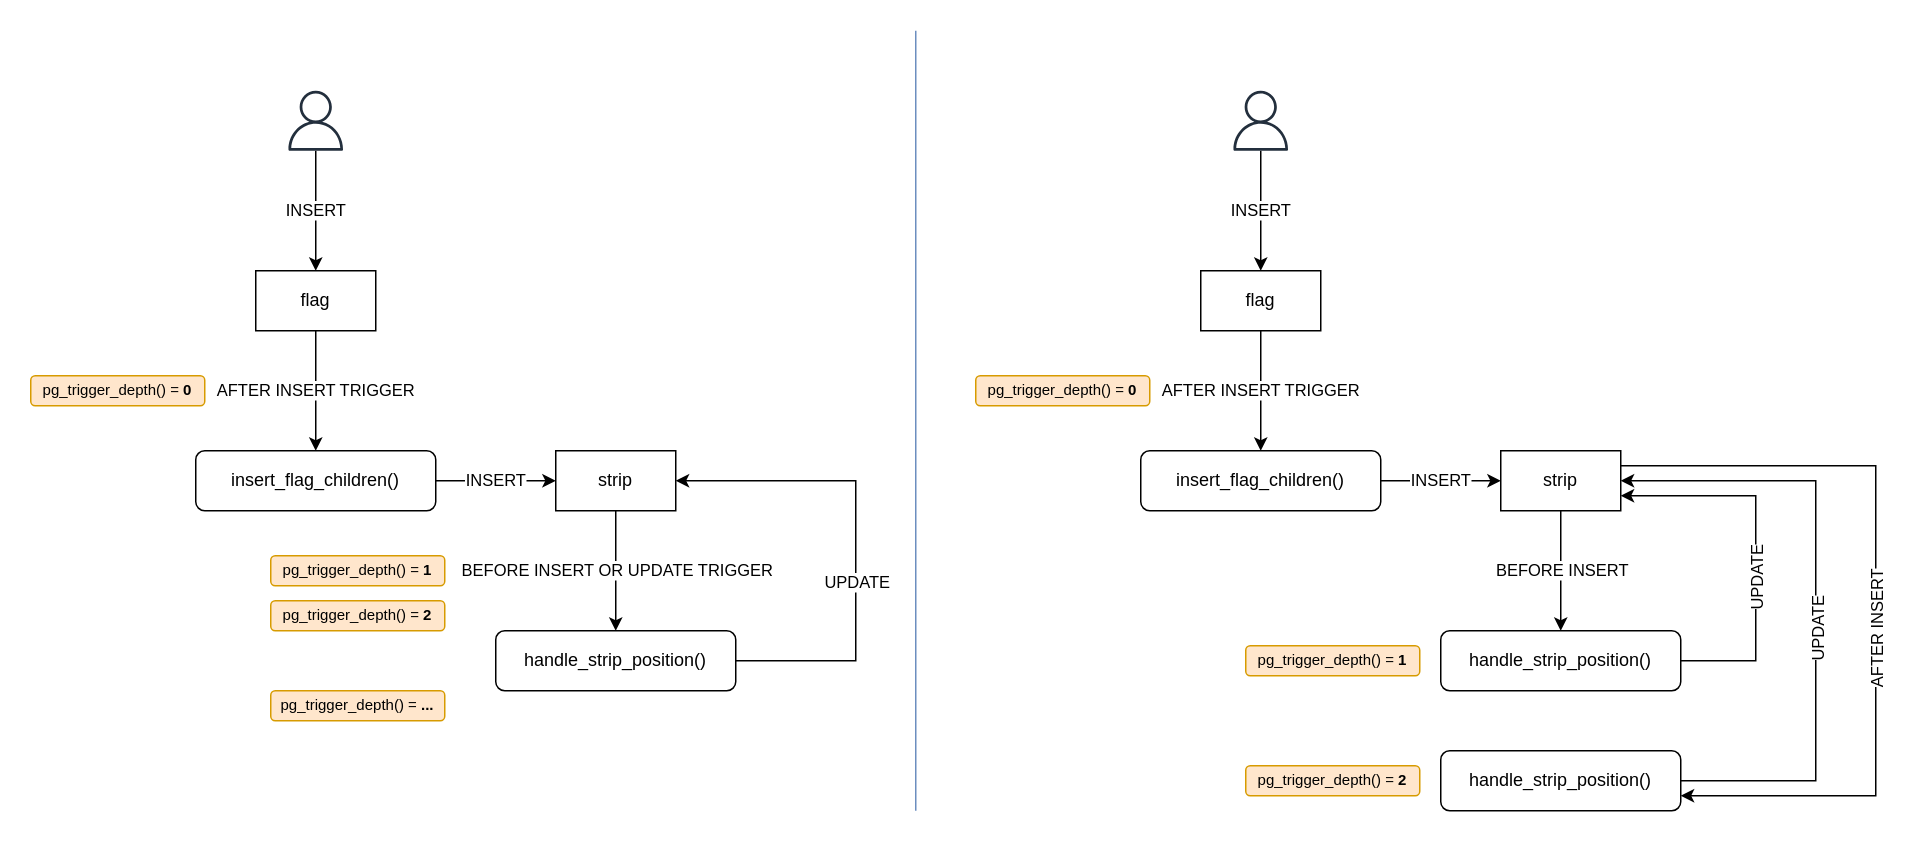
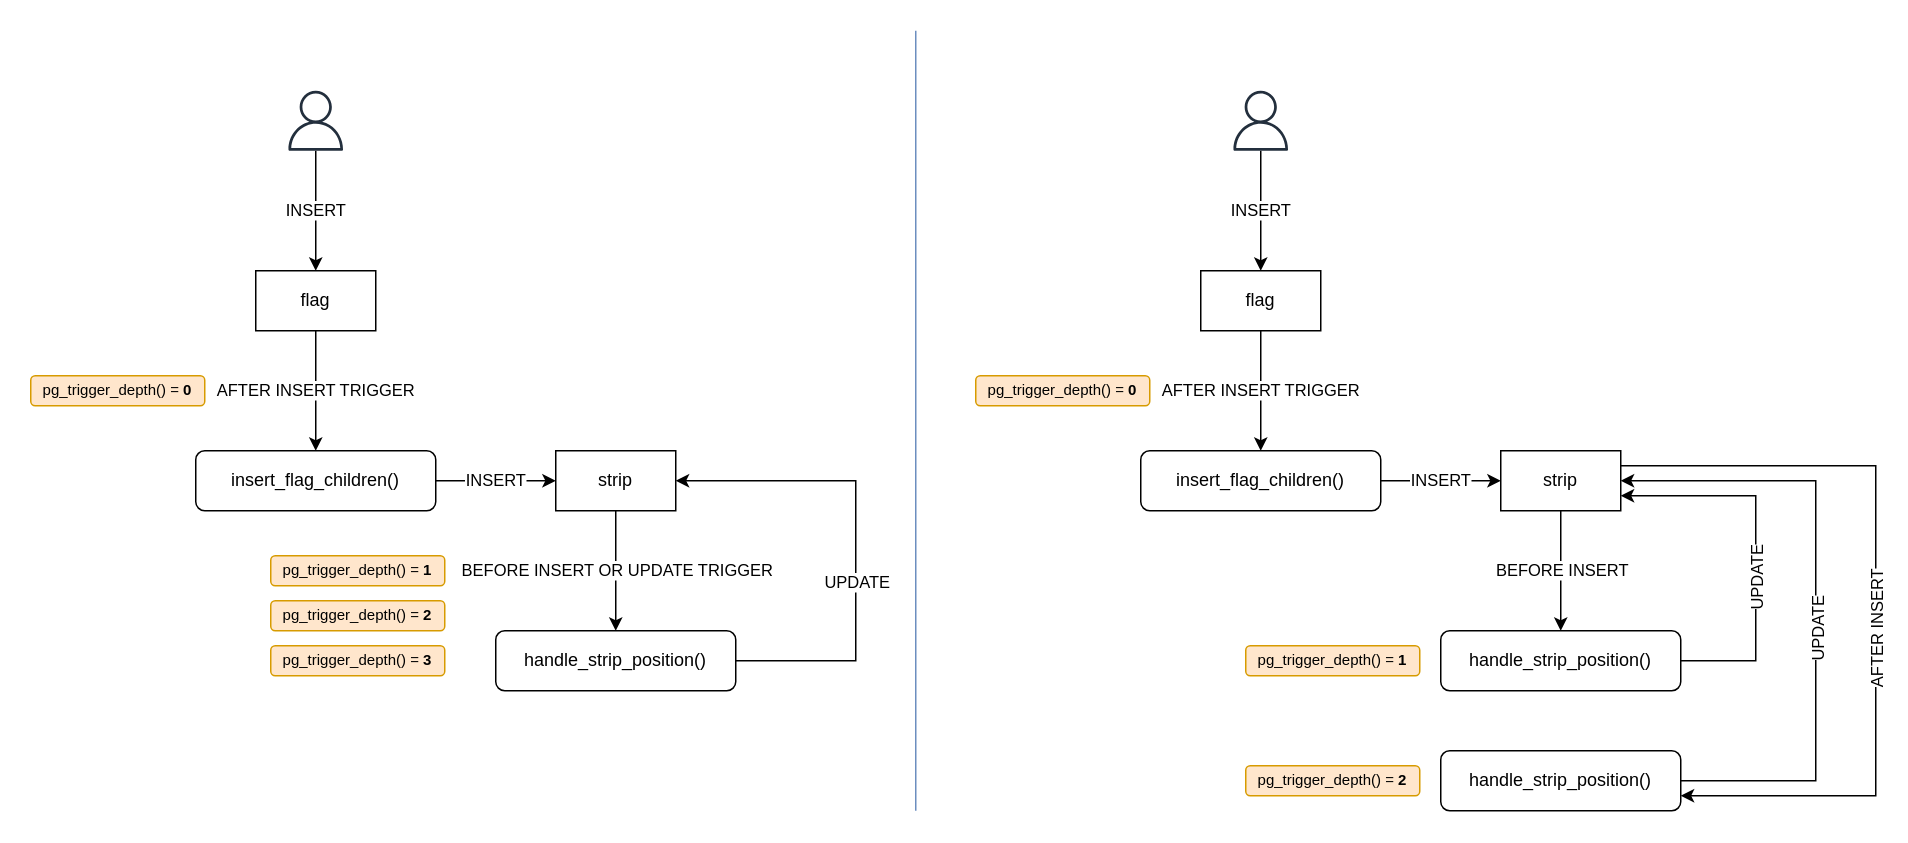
node "pg_trigger_depth() = 3": added
node "pg_trigger_depth() = ...": removed
